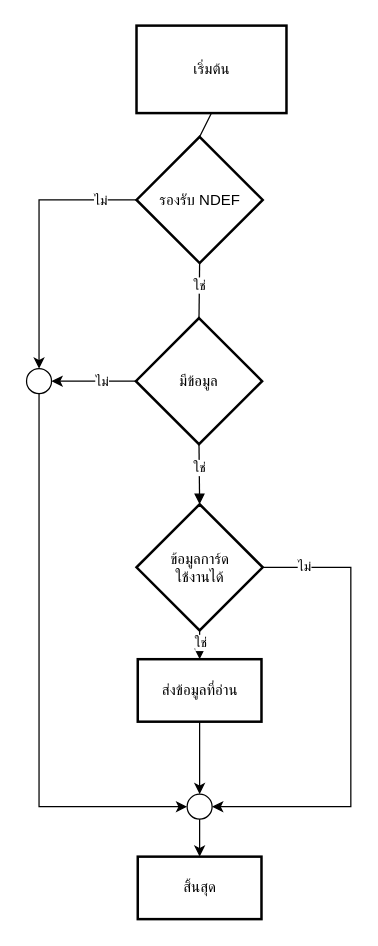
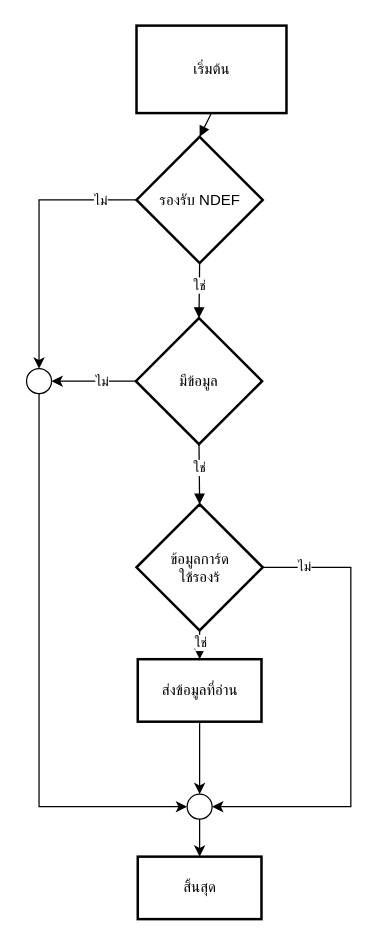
edge "เริ่มต้น" -- "รองรับ NDEF": arrowhead none -> block
edge "รองรับ NDEF" -- "มีข้อมูล": arrowhead none -> block
node "ข้อมูลการ์ด ใช้งานได้": label "ข้อมูลการ์ด ใช้งานได้" -> "ข้อมูลการ์ด ใช้รองร้"
